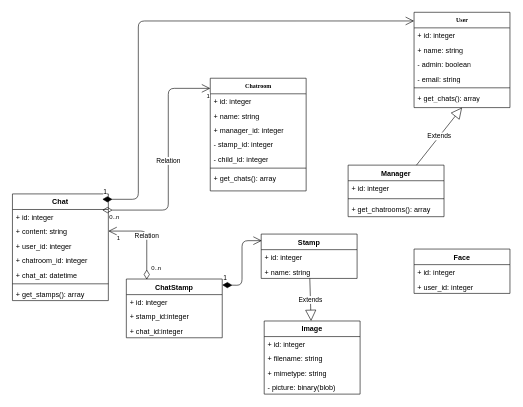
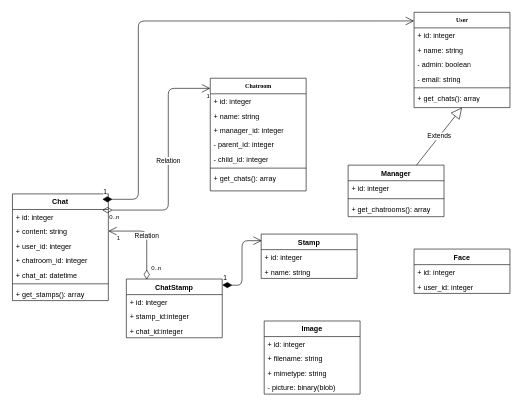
node "- stamp_id: integer": label "- stamp_id: integer" -> "- parent_id: integer"
edge "Stamp" -> "Image": removed, label "Extends"
